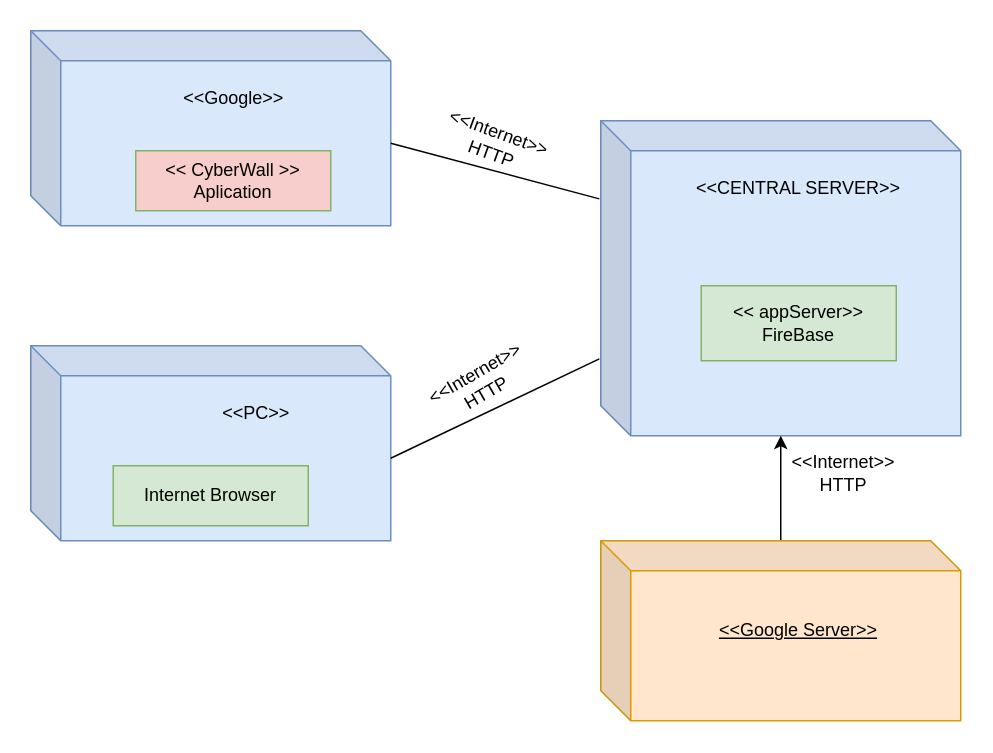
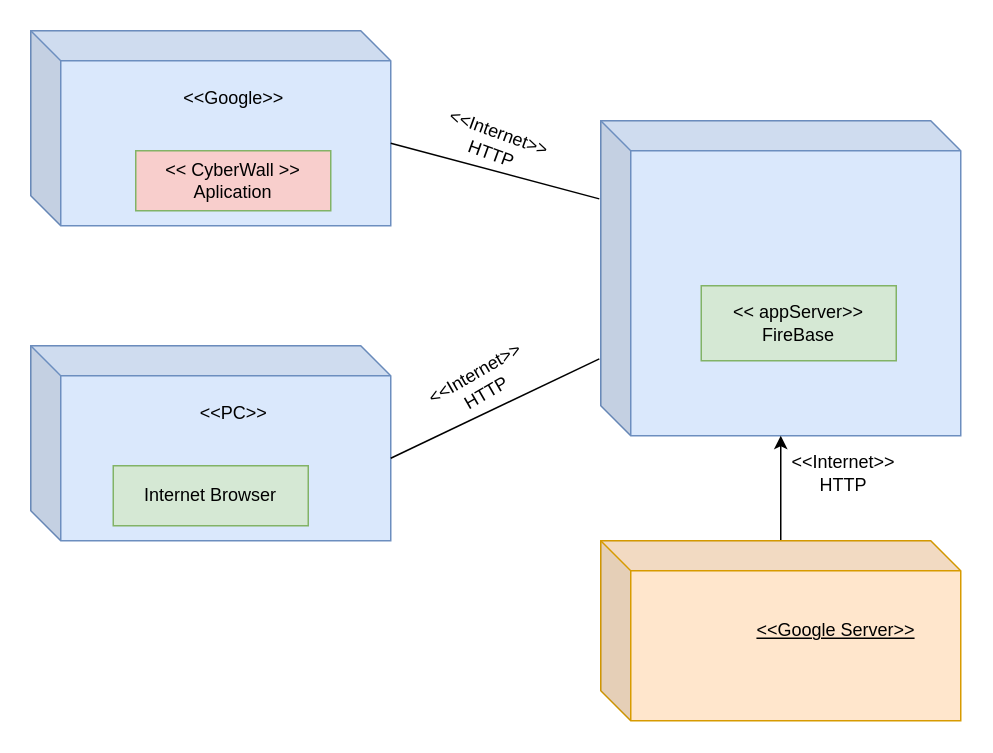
node "<<CENTRAL SERVER>>": removed
node "<<PC>>": moved (257, 413) -> (234, 413)
node "<<Google Server>>": moved (799, 631) -> (836, 631)
